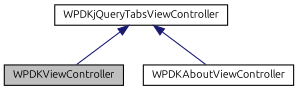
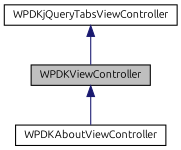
edge "WPDKAboutViewController" -> "WPDKjQueryTabsViewController": now "WPDKAboutViewController" -> "WPDKViewController"
